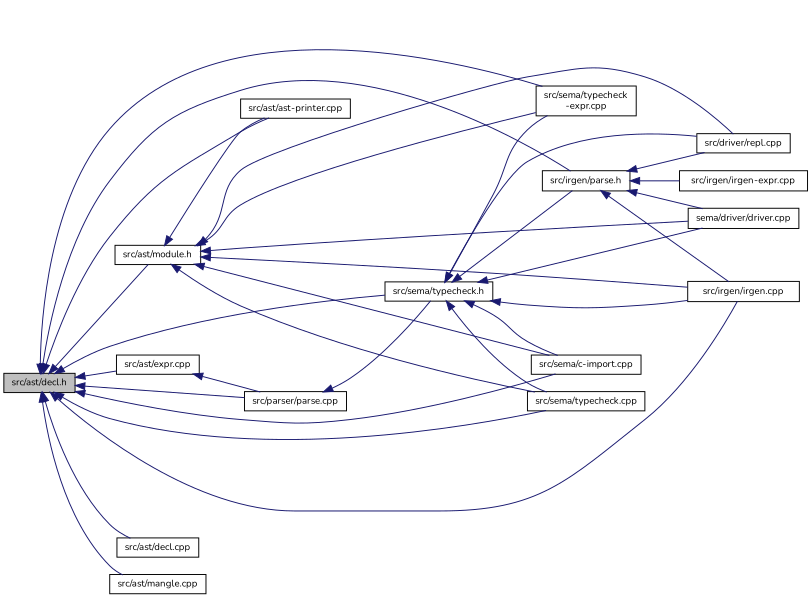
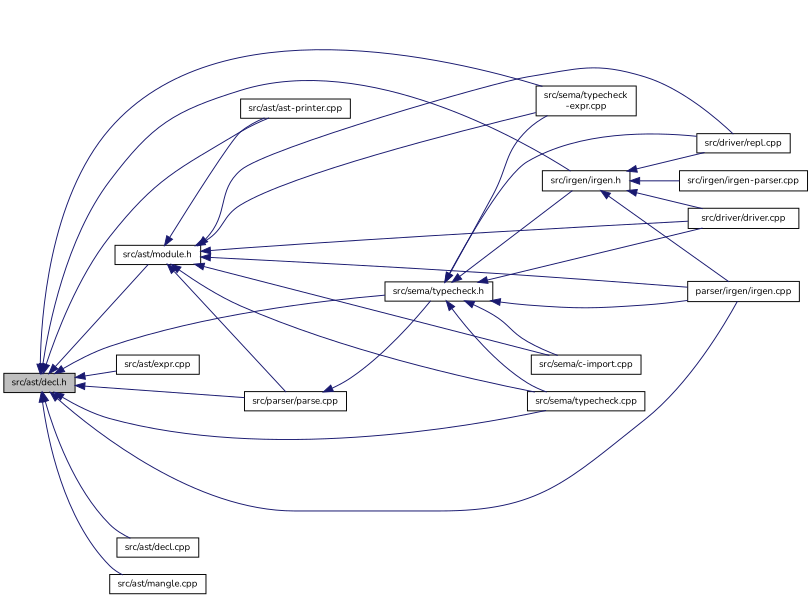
node "src/irgen/parse.h": label "src/irgen/parse.h" -> "src/irgen/irgen.h"
node "src/irgen/irgen-expr.cpp": label "src/irgen/irgen-expr.cpp" -> "src/irgen/irgen-parser.cpp"
node "sema/driver/driver.cpp": label "sema/driver/driver.cpp" -> "src/driver/driver.cpp"
node "src/irgen/irgen.cpp": label "src/irgen/irgen.cpp" -> "parser/irgen/irgen.cpp"
edge "src/parser/parse.cpp" -> "src/ast/expr.cpp": now "src/parser/parse.cpp" -> "src/ast/module.h"
edge "src/sema/c-import.cpp" -> "src/ast/decl.h": removed
